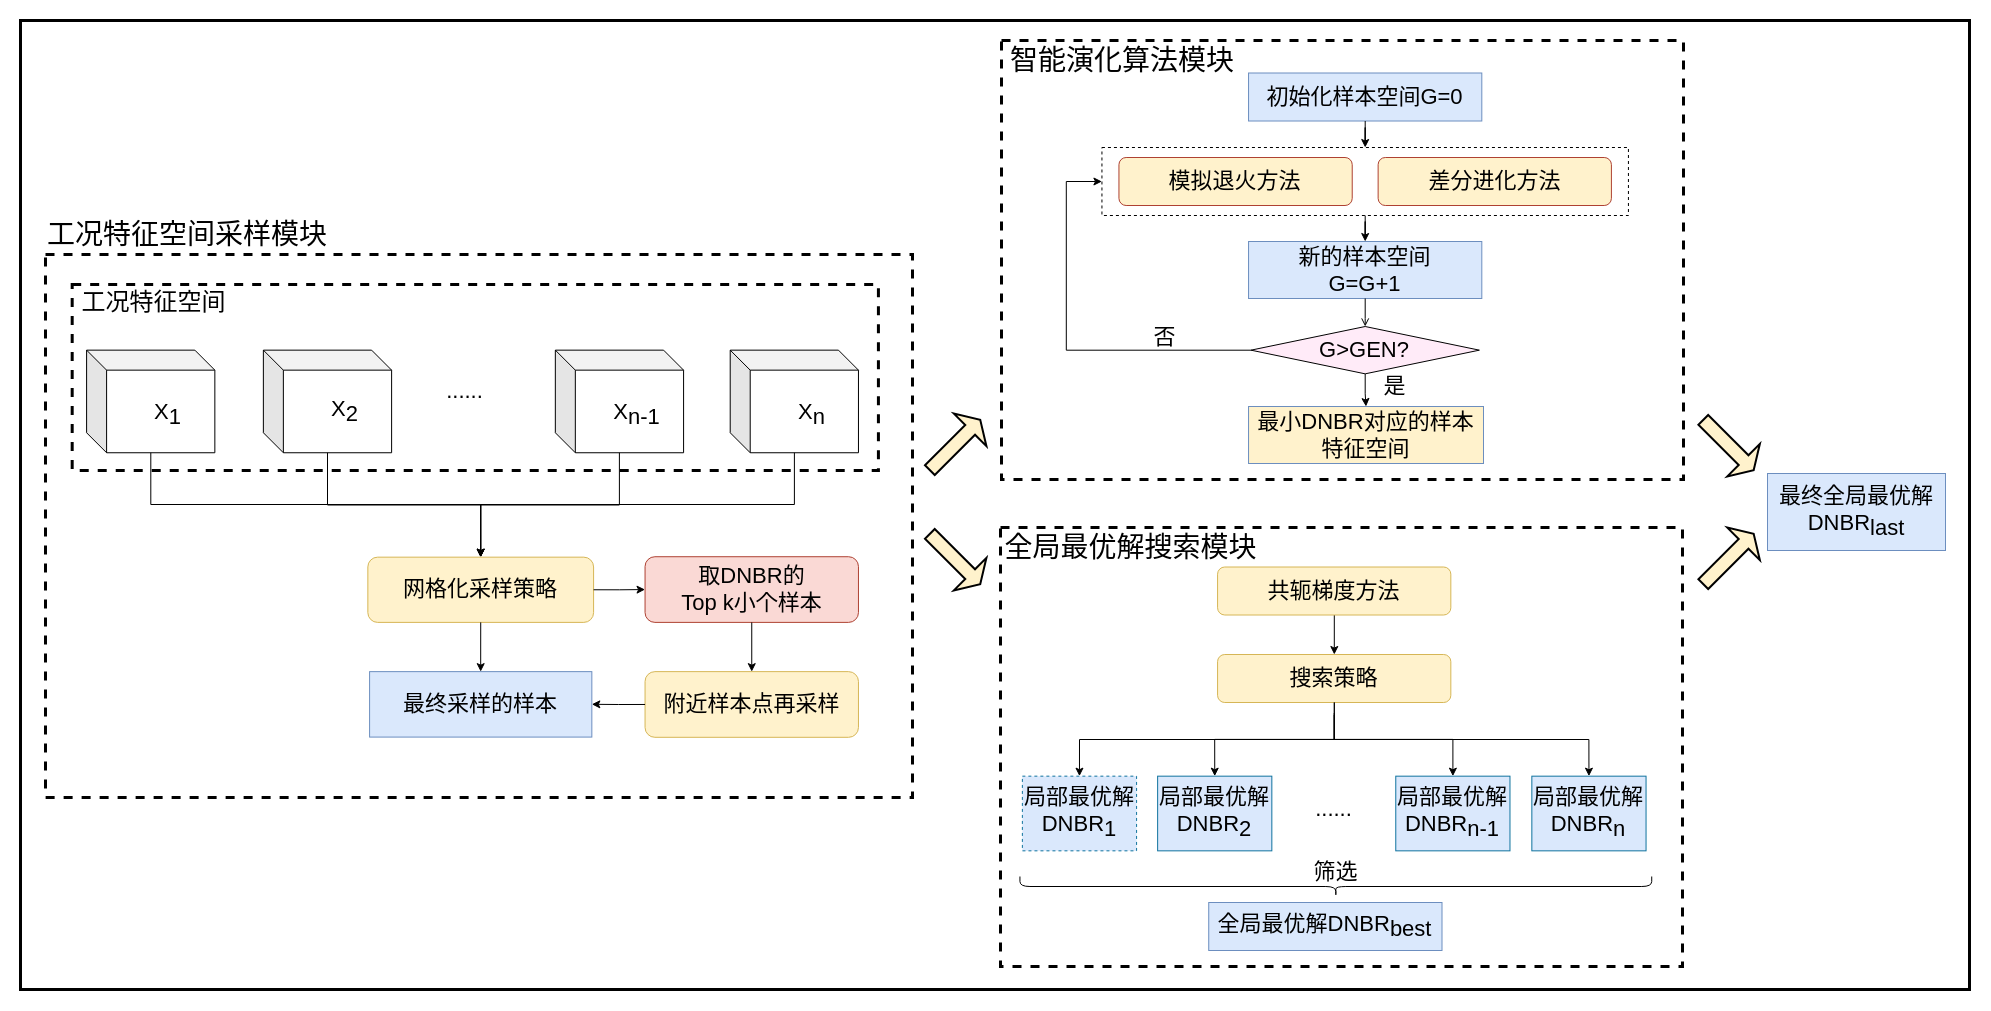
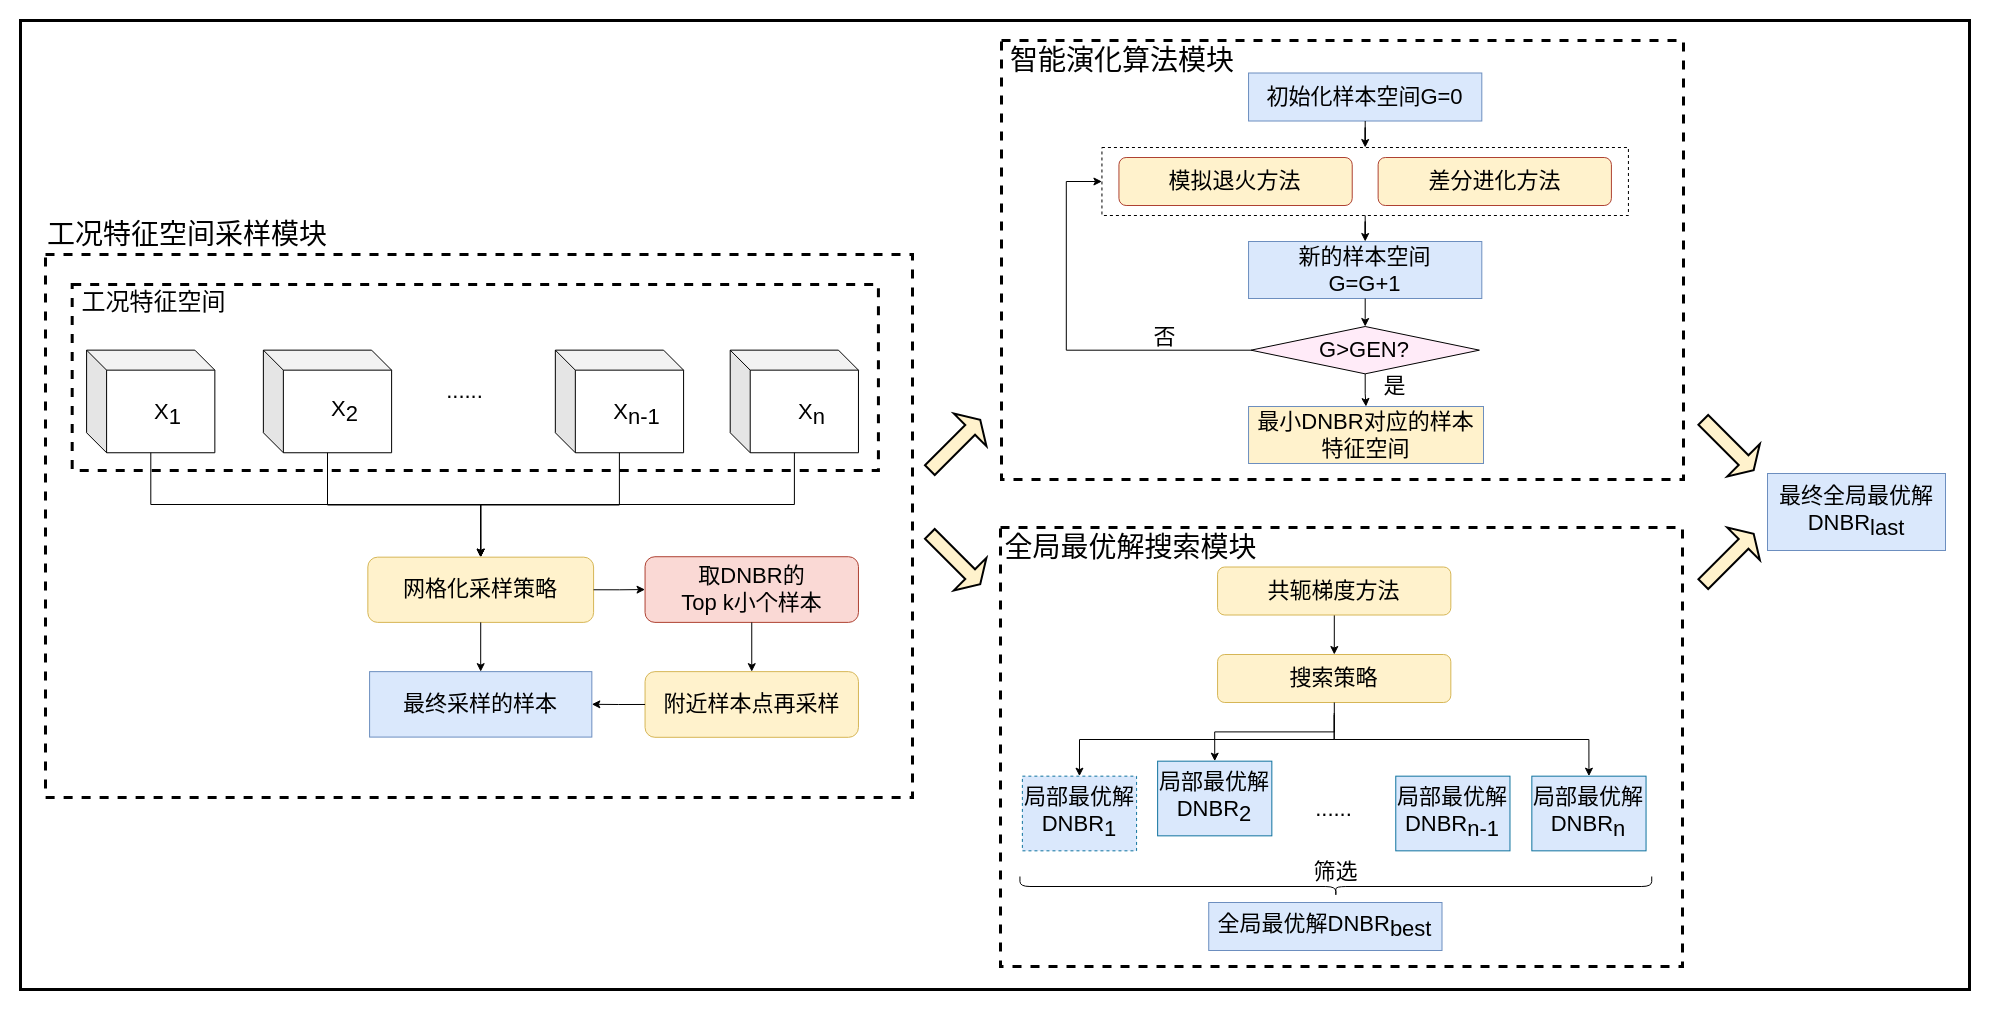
edge "新的样本空间 G=G+1" -> "G>GEN?": arrowhead open -> classic
edge "搜索策略" -> "局部最优解DNBRn-1": removed
node "局部最优解DNBR2": moved (1215, 814) -> (1215, 799)
